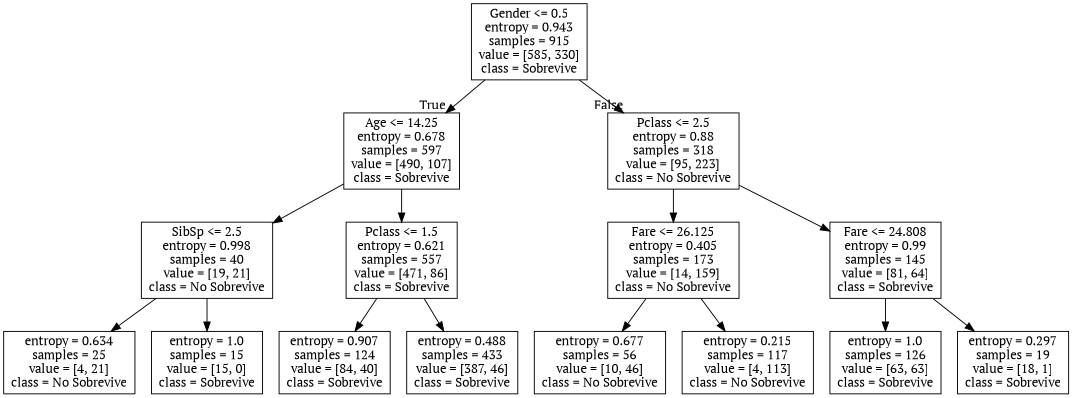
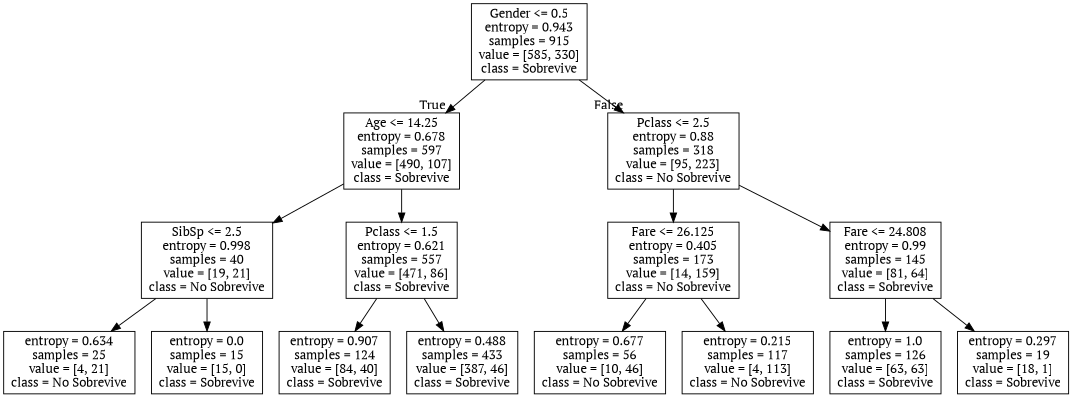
node "entropy = 1.0 samples = 15 value = [15, 0] class = Sobrevive": label "entropy = 1.0 samples = 15 value = [15, 0] class = Sobrevive" -> "entropy = 0.0 samples = 15 value = [15, 0] class = Sobrevive"
